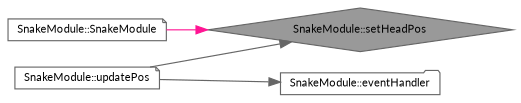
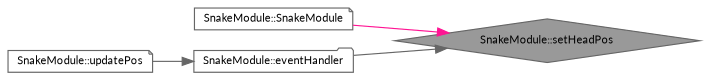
edge "SnakeModule::updatePos" -> "SnakeModule::setHeadPos": now "SnakeModule::eventHandler" -> "SnakeModule::setHeadPos"
